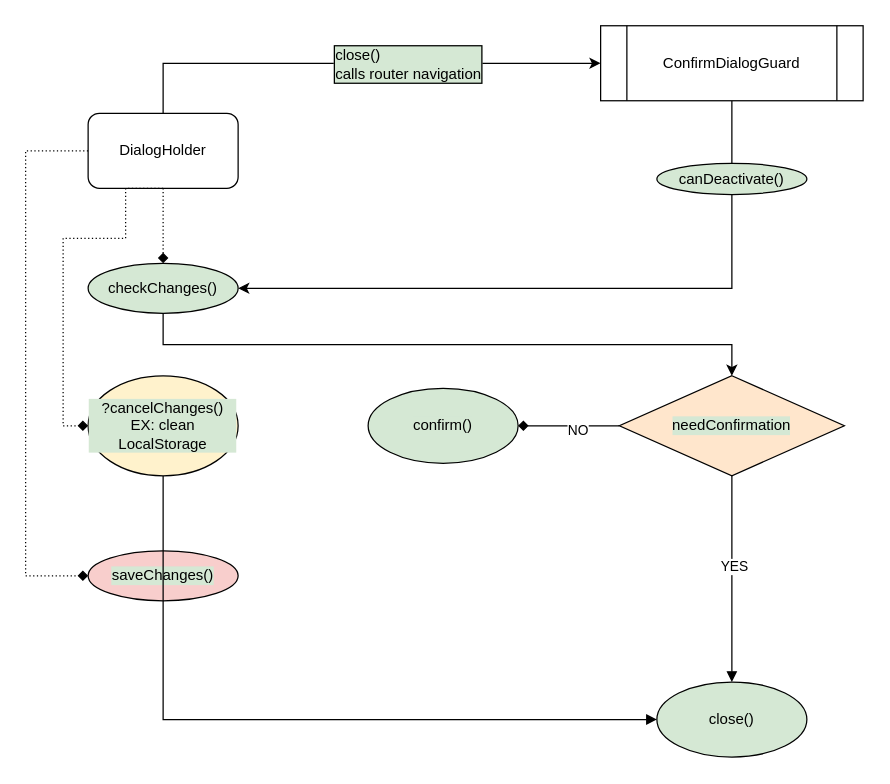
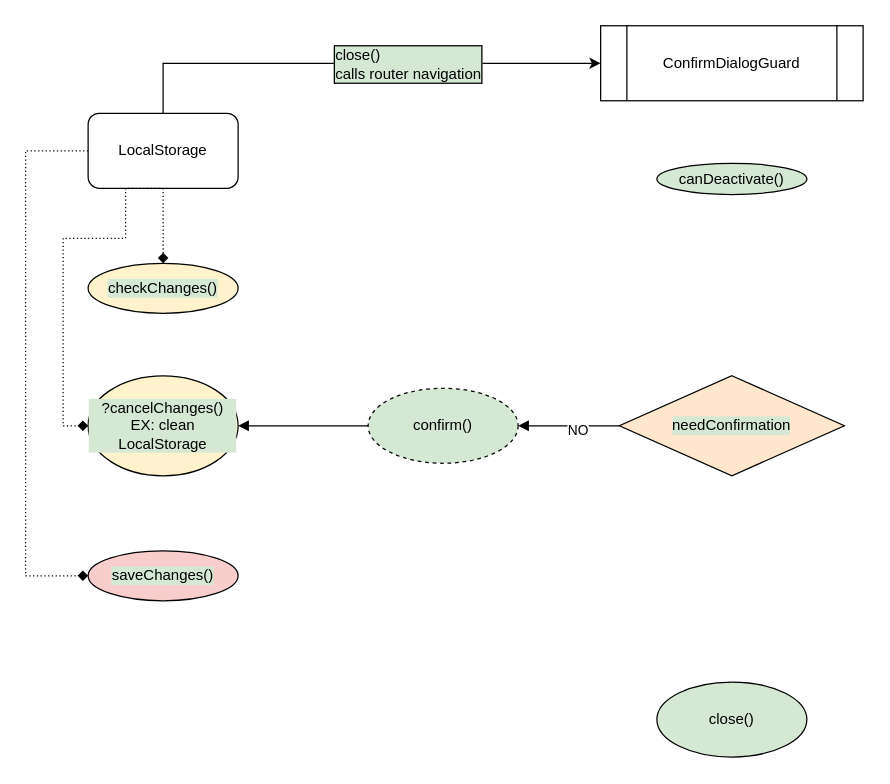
node "DialogHolder": label "DialogHolder" -> "LocalStorage"
node "checkChanges()": fillcolor #d5e8d4 -> #fff2cc
edge "ConfirmDialogGuard" -> "checkChanges()": removed
edge "checkChanges()" -> "needConfirmation": removed
edge "confirm()" -> "?cancelChanges() EX: clean LocalStorage": added
node "confirm()": style solid -> dashed
edge "needConfirmation" -> "confirm()": arrowhead diamond -> block
edge "needConfirmation" -> "close()": removed, label "YES"
edge "?cancelChanges() EX: clean LocalStorage" -> "close()": removed
